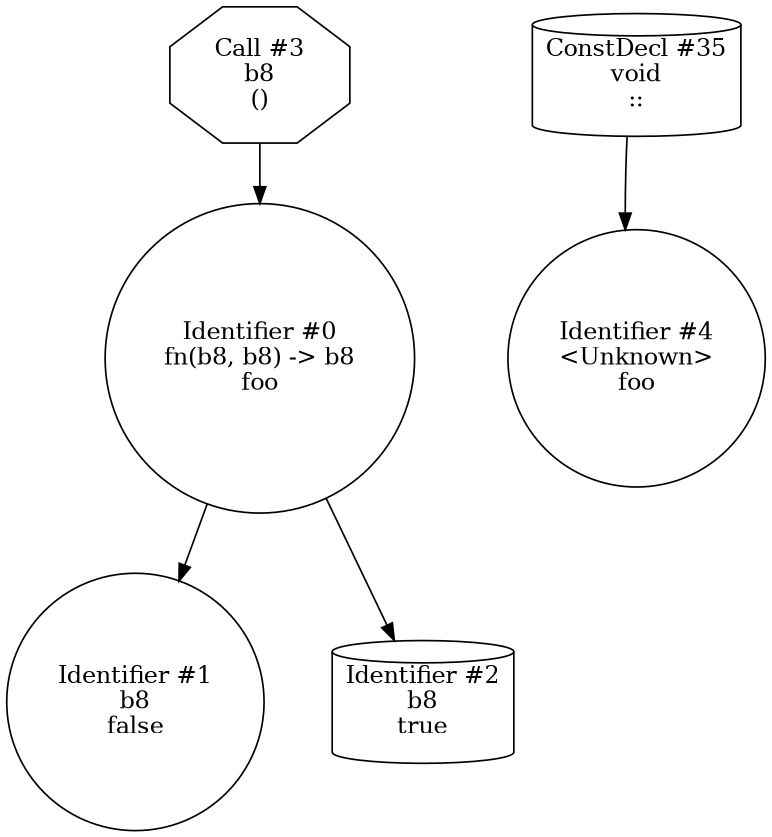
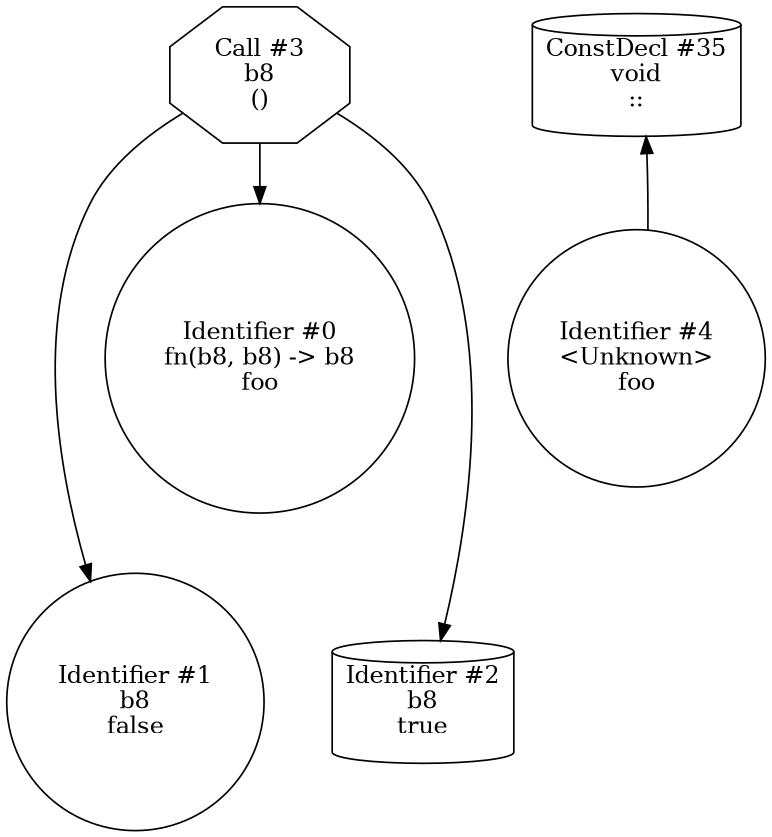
edge "ConstDecl #35 void ::" -> "Identifier #4 <Unknown> foo": reversed
edge "Identifier #0 fn(b8, b8) -> b8 foo" -> "Identifier #1 b8 false": now "Call #3 b8 ()" -> "Identifier #1 b8 false"
edge "Identifier #0 fn(b8, b8) -> b8 foo" -> "Identifier #2 b8 true": now "Call #3 b8 ()" -> "Identifier #2 b8 true"
